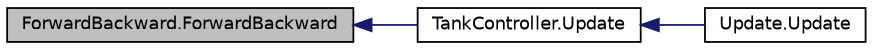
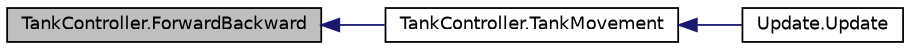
node "ForwardBackward.ForwardBackward": label "ForwardBackward.ForwardBackward" -> "TankController.ForwardBackward"
node "TankController.Update": label "TankController.Update" -> "TankController.TankMovement"
